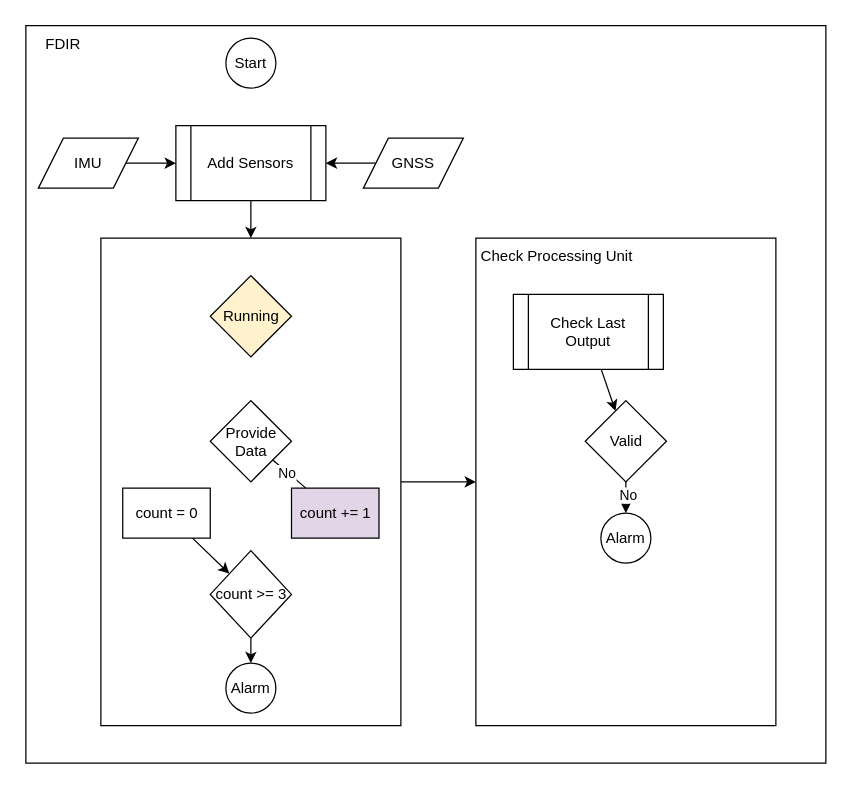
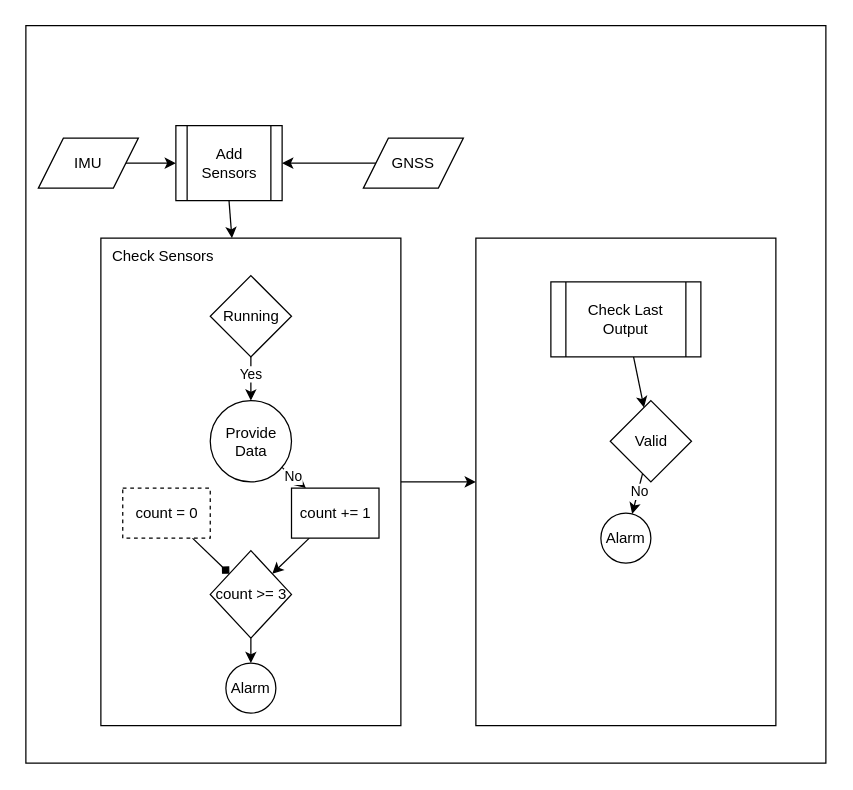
node "FDIR": removed
node "Start": removed
node "Add Sensors": size 150x75 -> 106x75
node "Check Sensors": added
node "Check Processing Unit": removed
node "Running": fillcolor #fff2cc -> #ffffff
node "Check Last Output": moved (588, 332) -> (626, 319)
edge "Running" -> "Provide Data": added, label "Yes"
node "Provide Data": shape diamond -> ellipse
node "Valid": moved (626, 441) -> (651, 441)
edge "Provide Data" -- "count += 1": arrowhead none -> classic
node "count = 0": style solid -> dashed
node "count += 1": fillcolor #e1d5e7 -> #ffffff
edge "count += 1" -> "count >= 3": added
edge "count = 0" -> "count >= 3": arrowhead classic -> diamond
